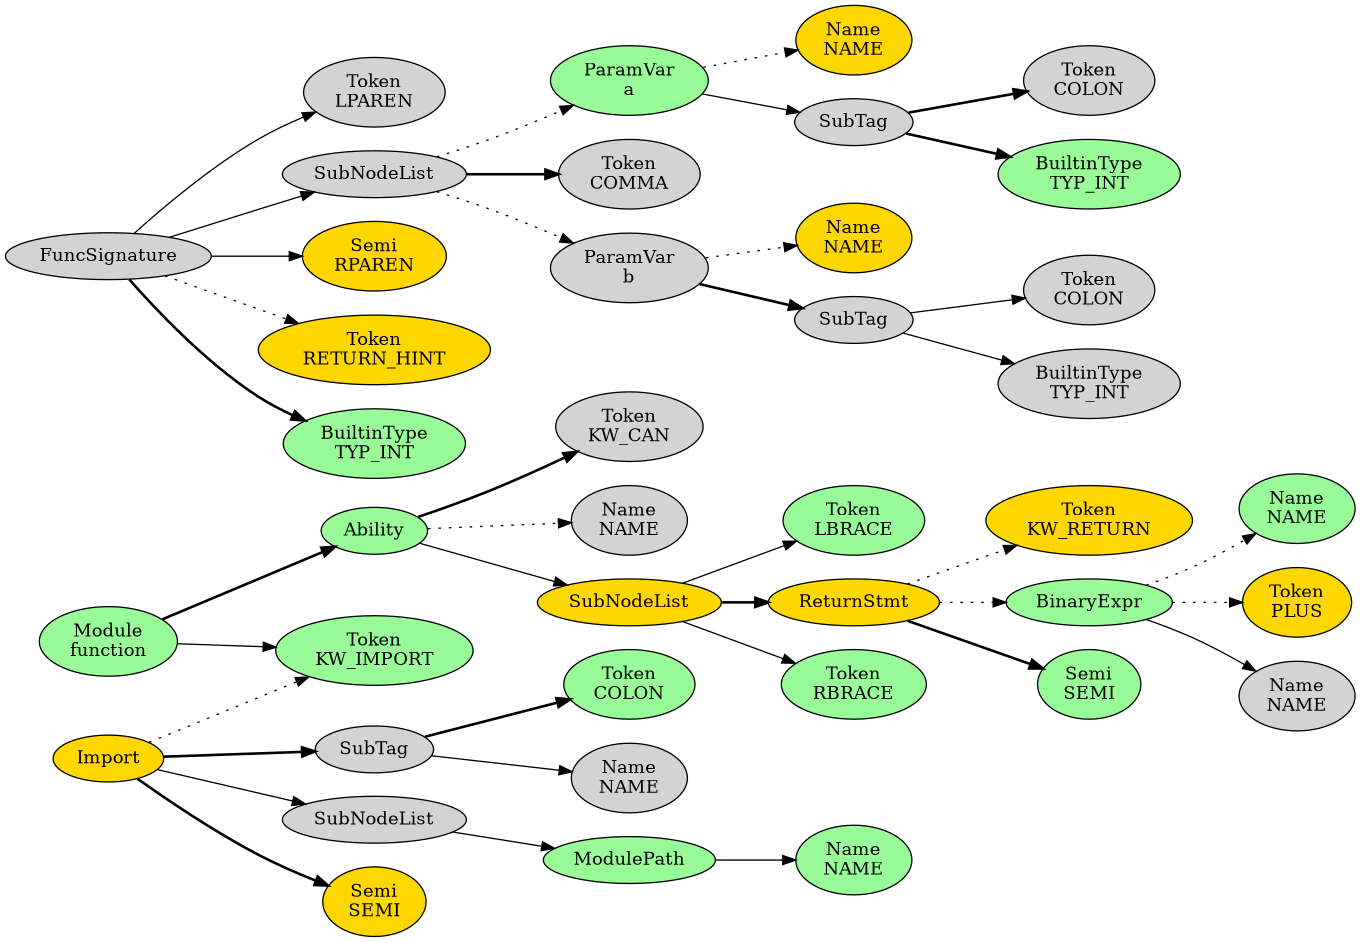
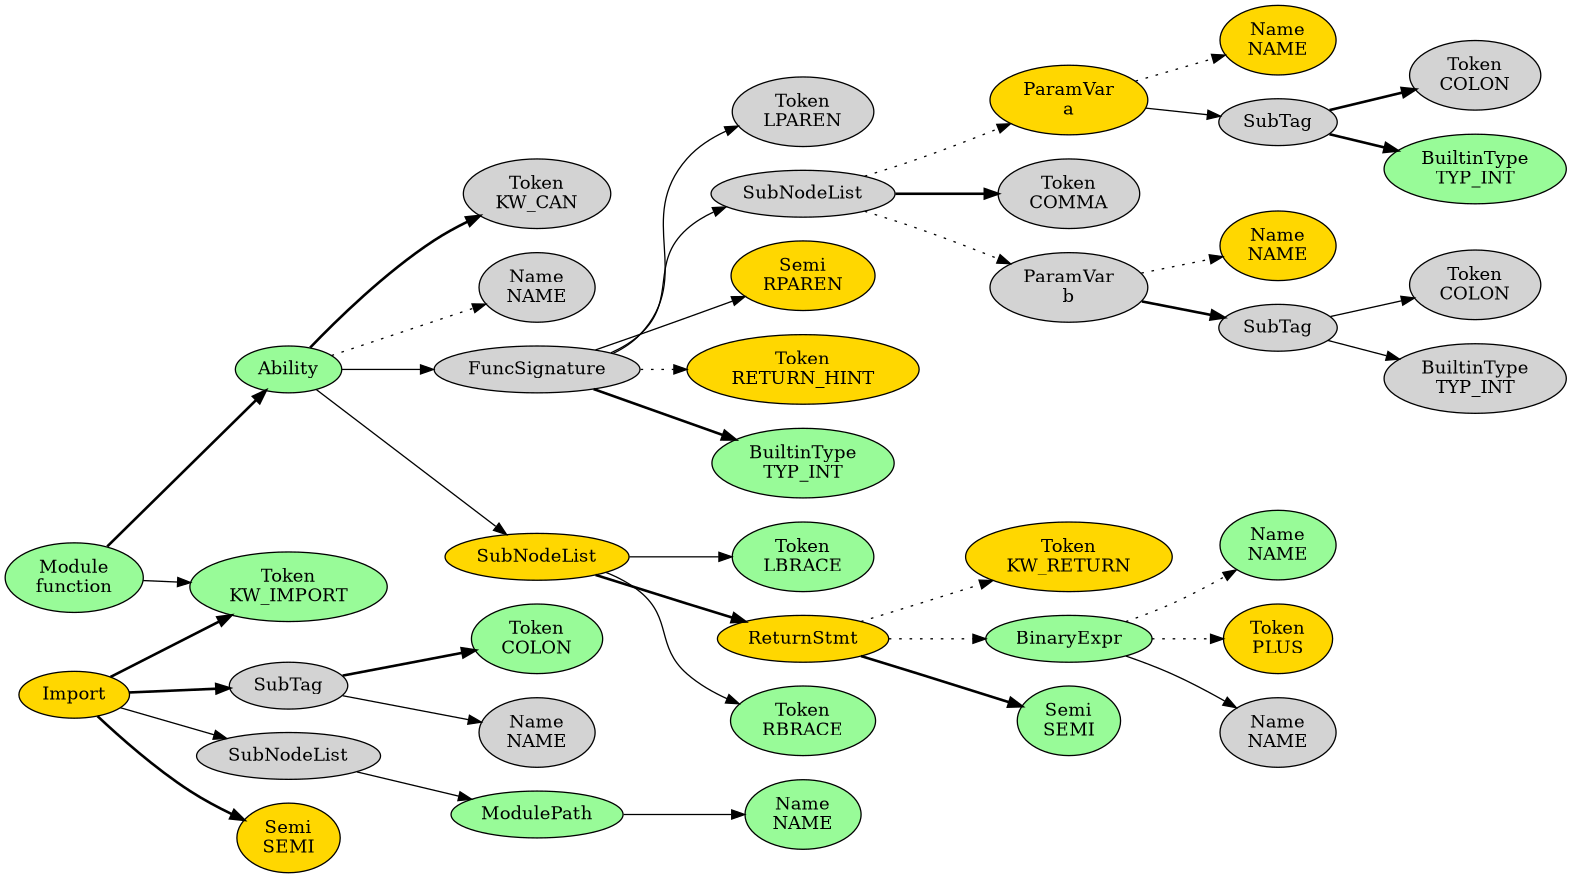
node "ParamVar a": fillcolor palegreen -> gold
edge "Ability" -> "FuncSignature": added
edge "Import" -> "Token KW_IMPORT": style dotted -> bold
